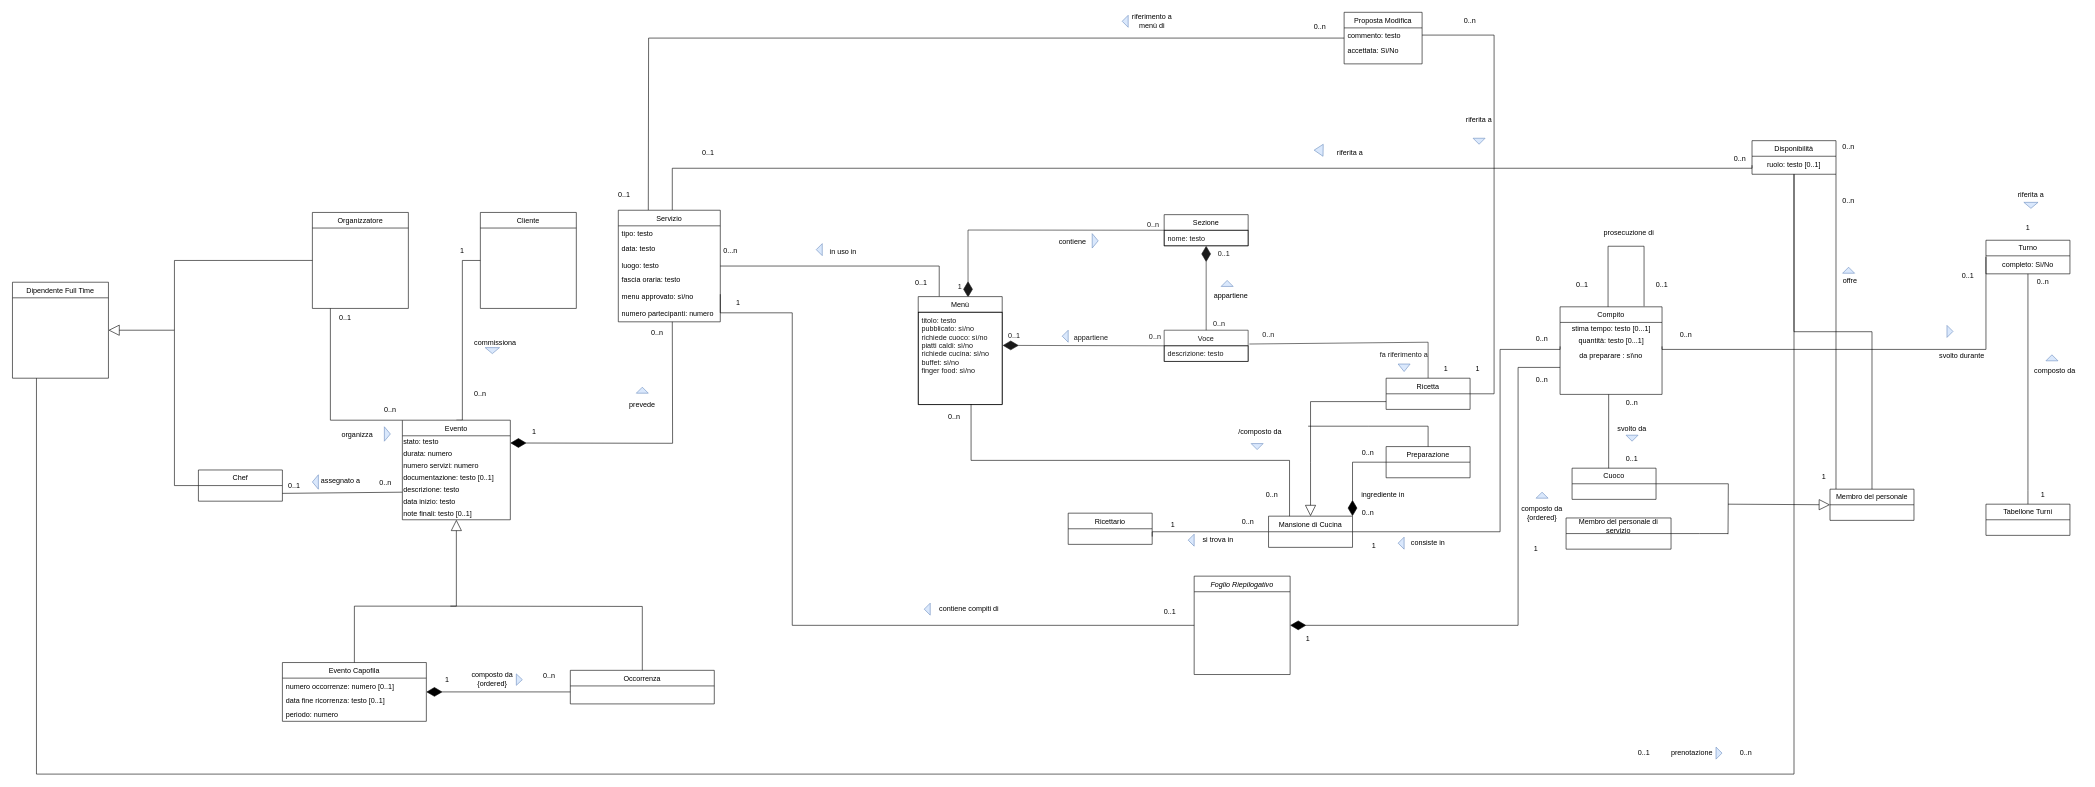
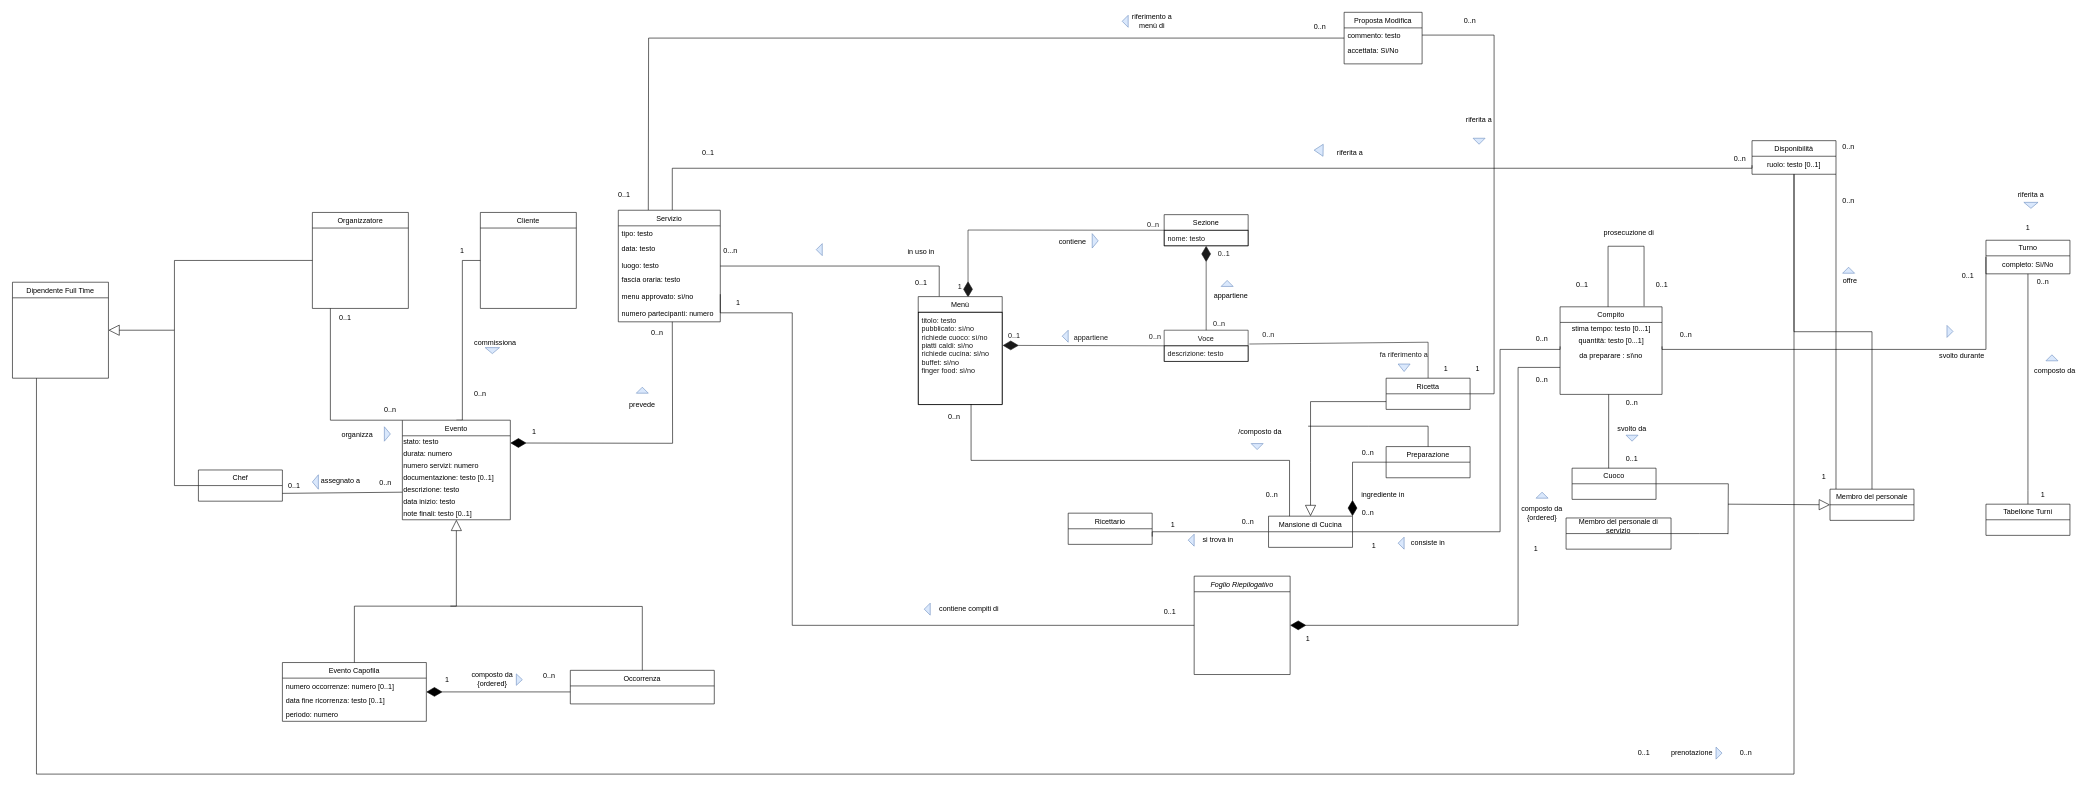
node "in uso in": moved (843, 252) -> (921, 252)
